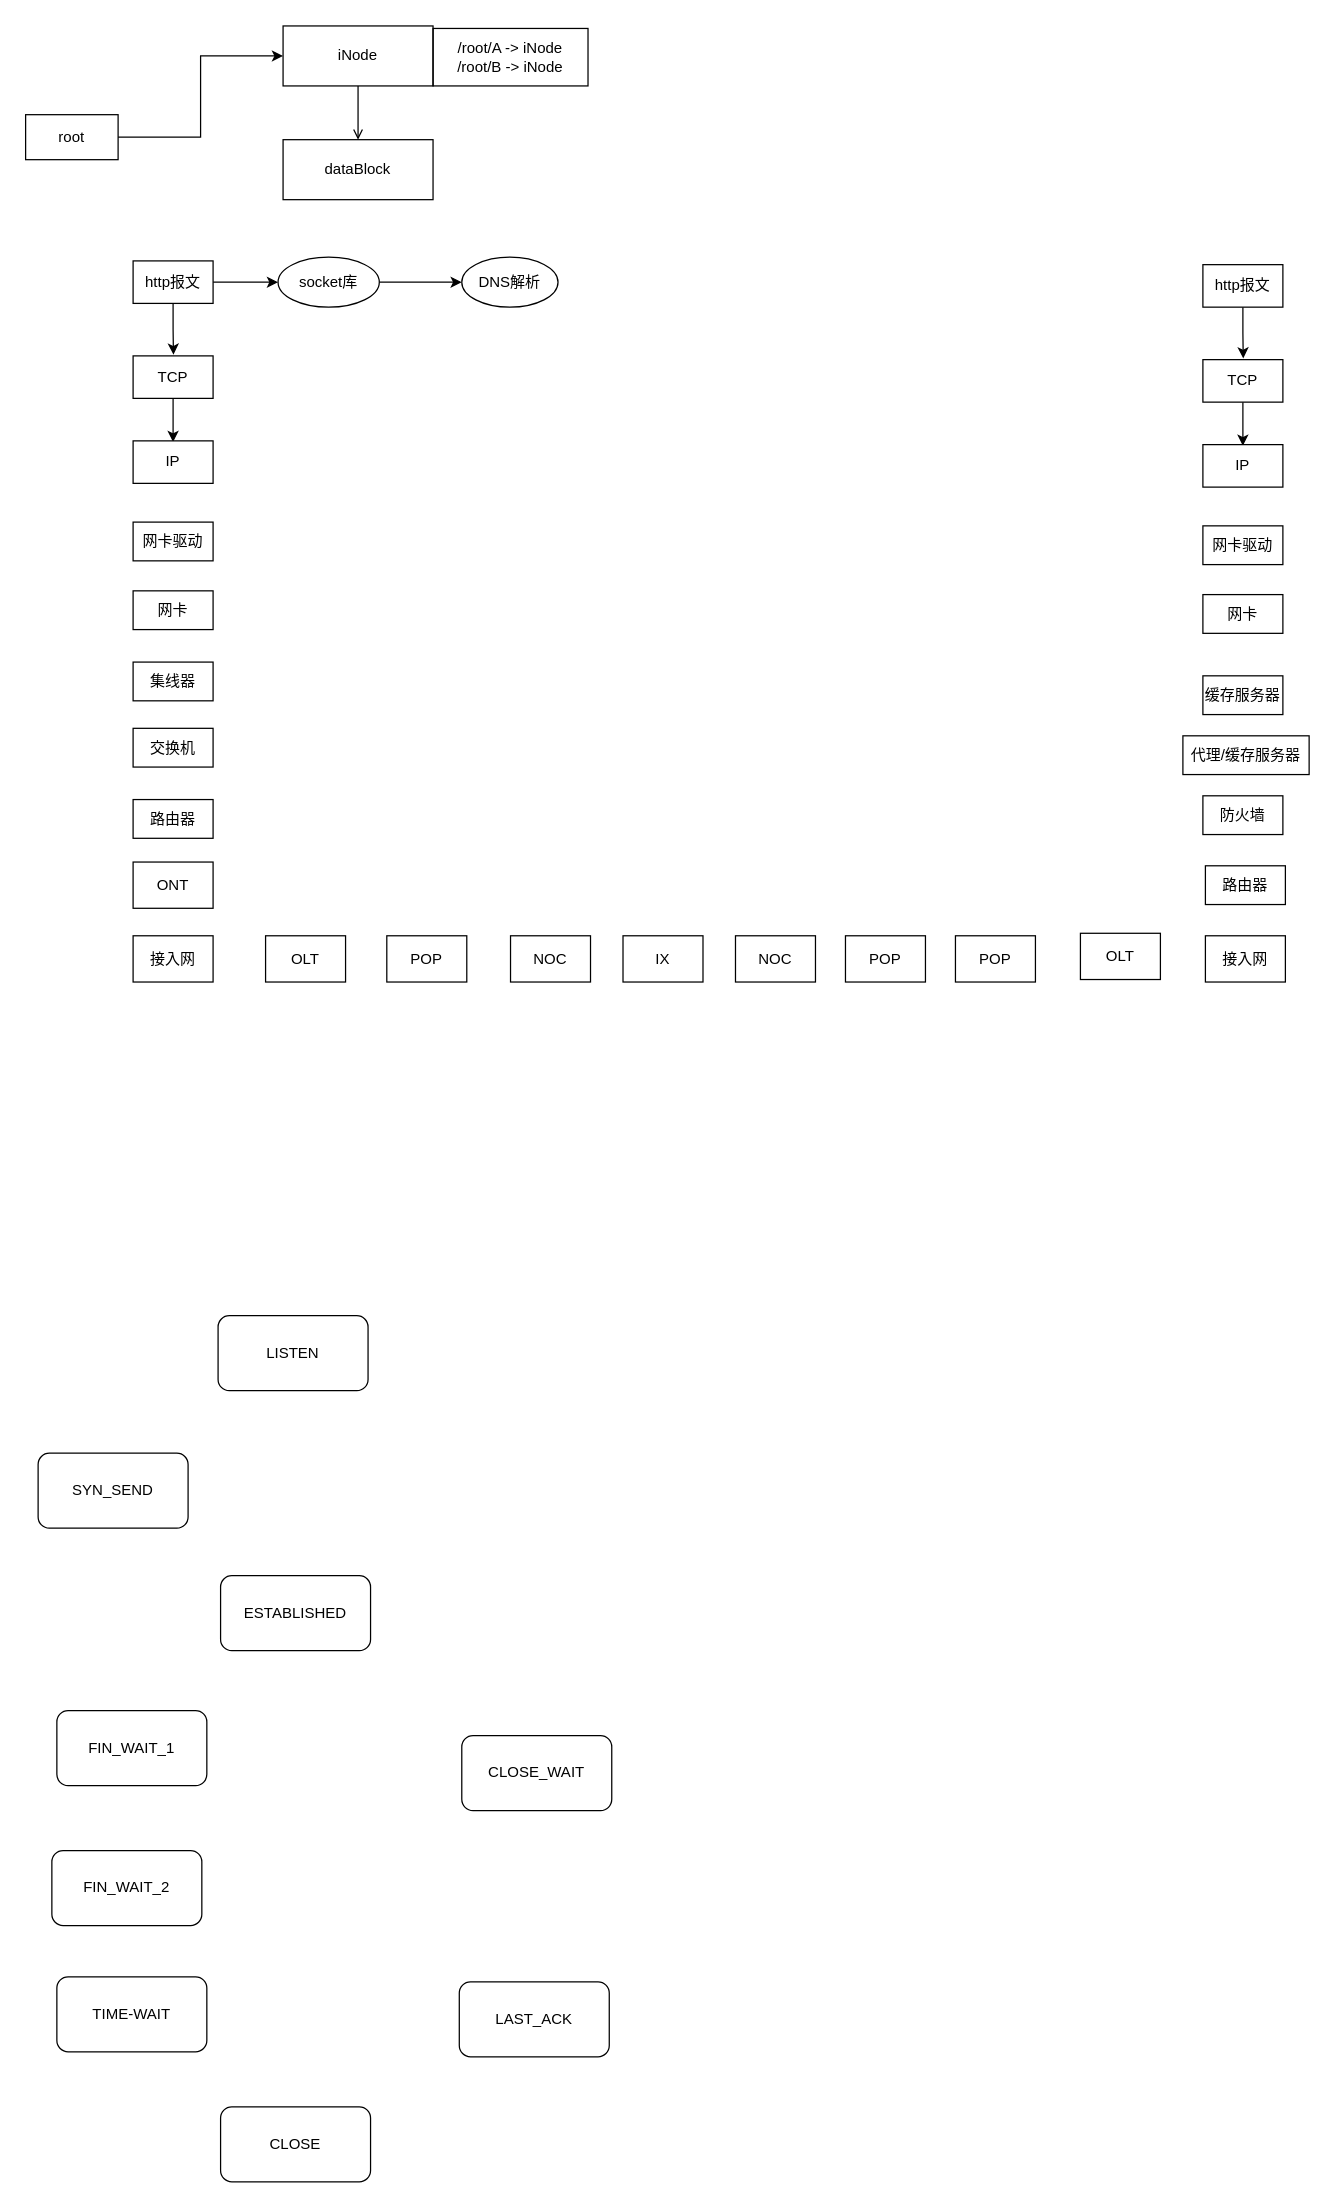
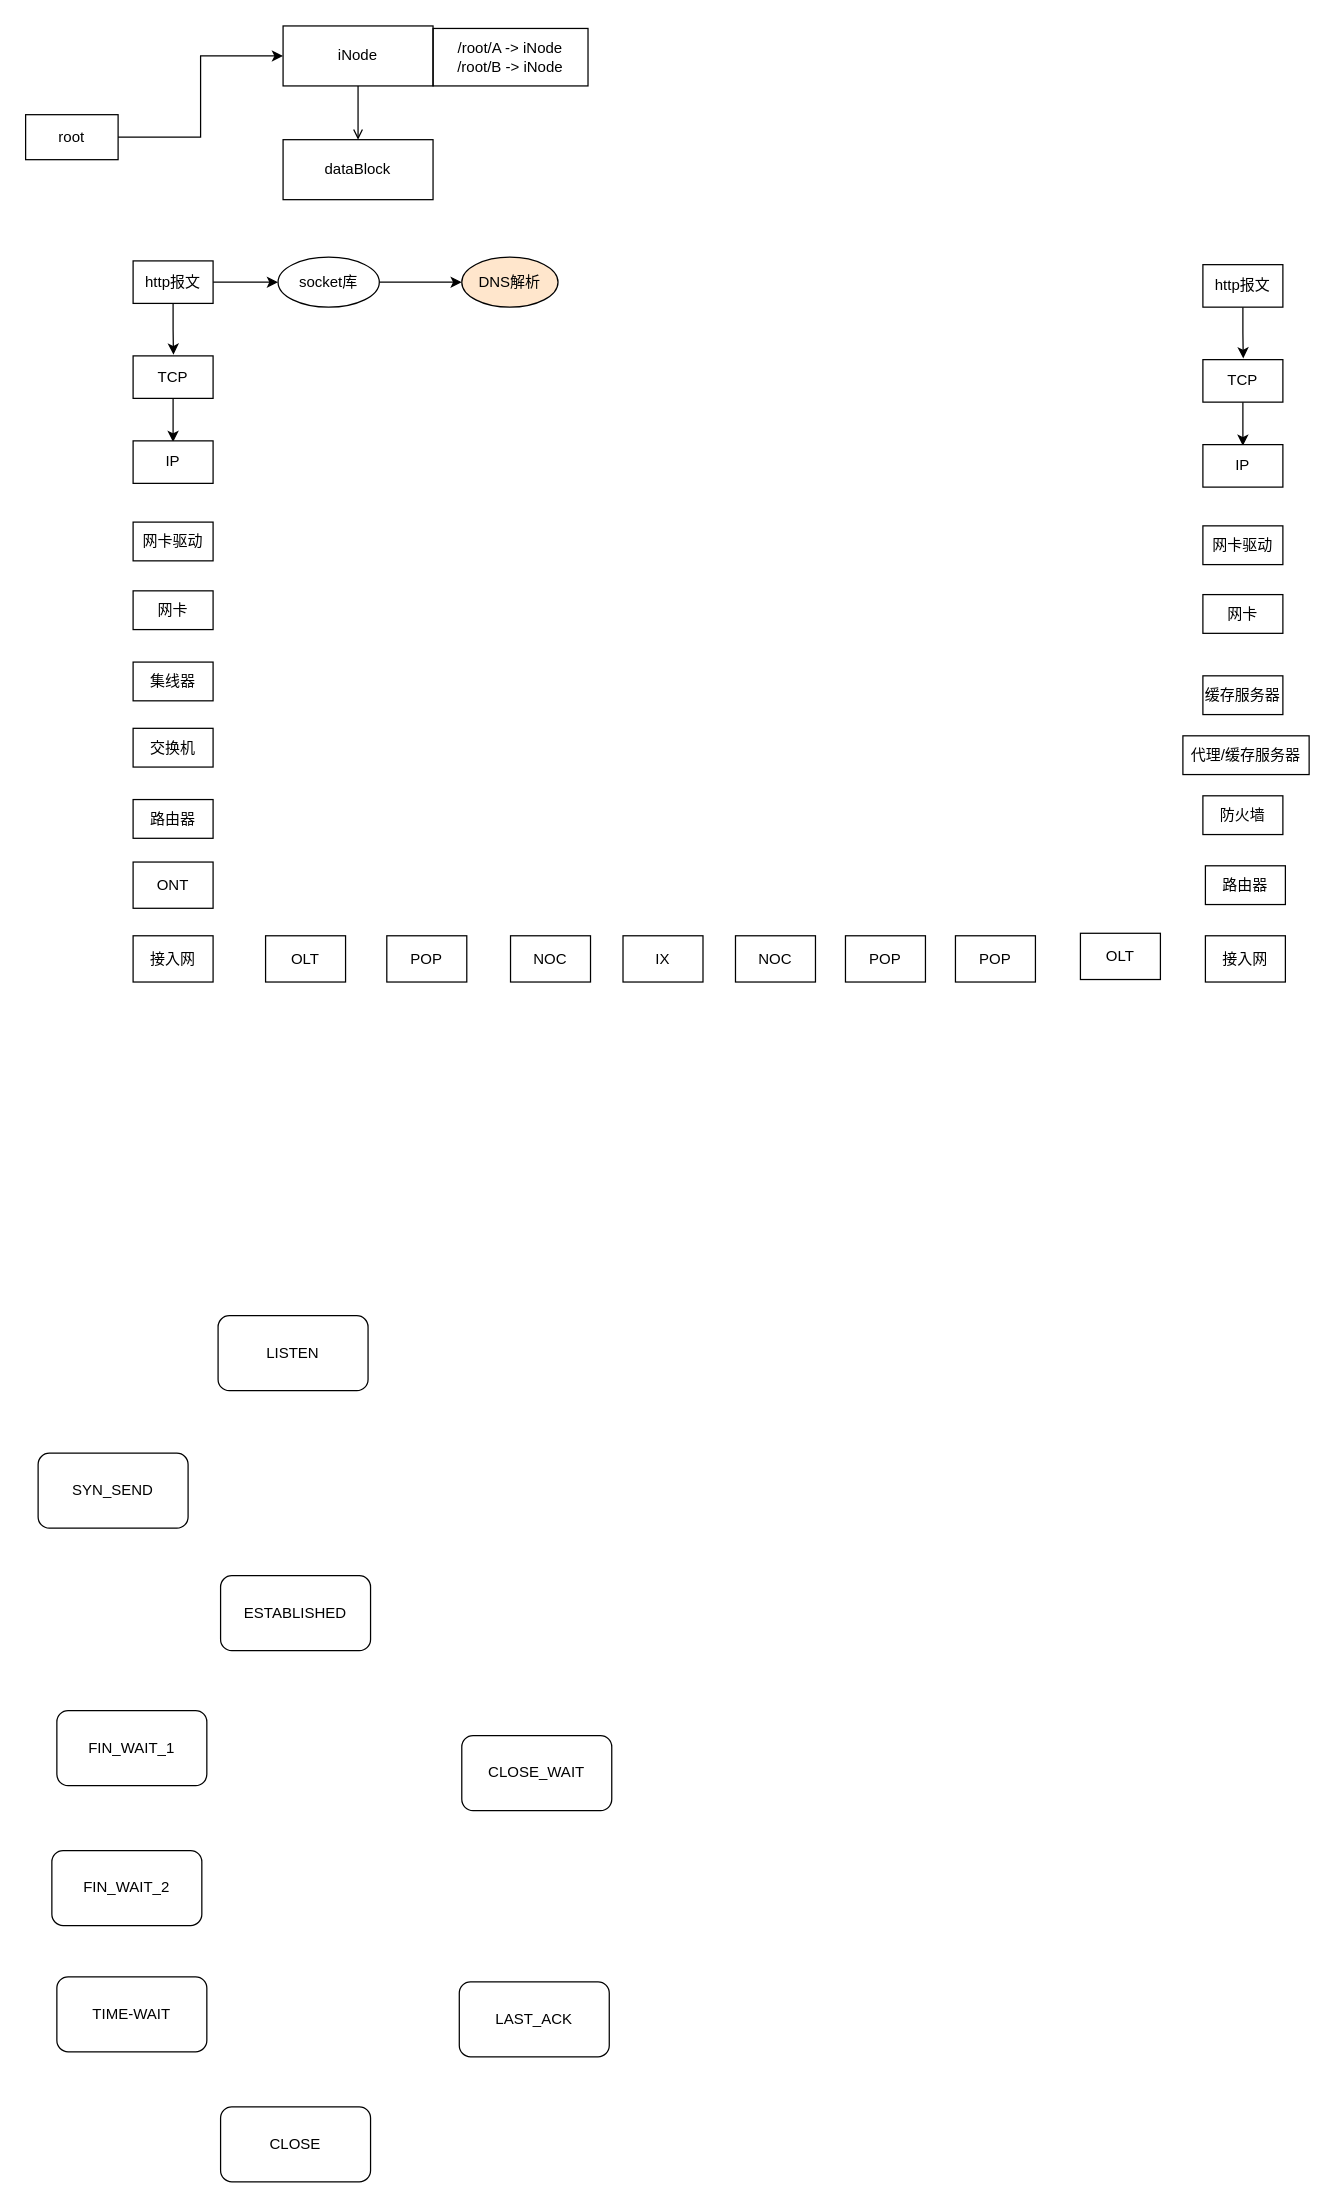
node "DNS解析": fillcolor #ffffff -> #ffe6cc
